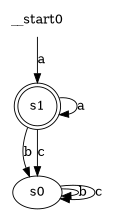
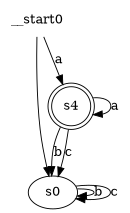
edge "__start0" -> "s0": added
node "s1": label "s1" -> "s4"
